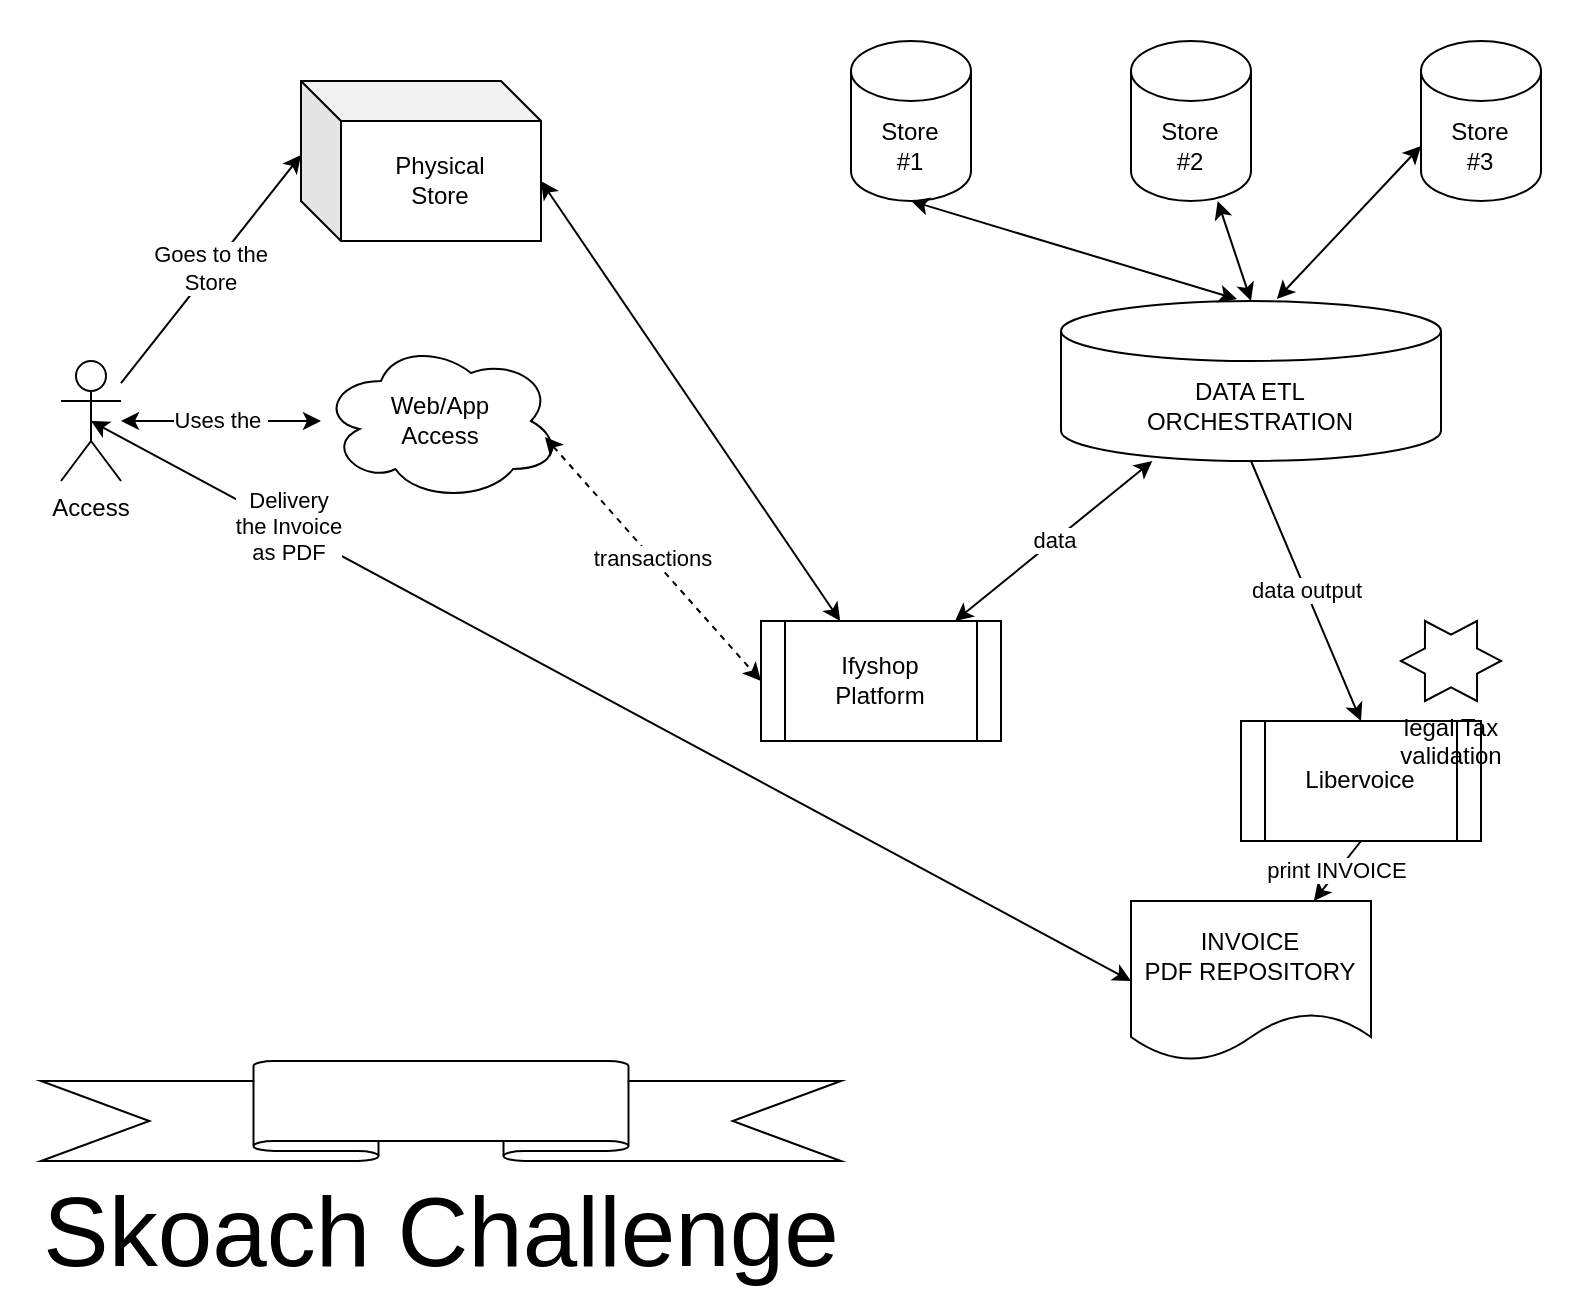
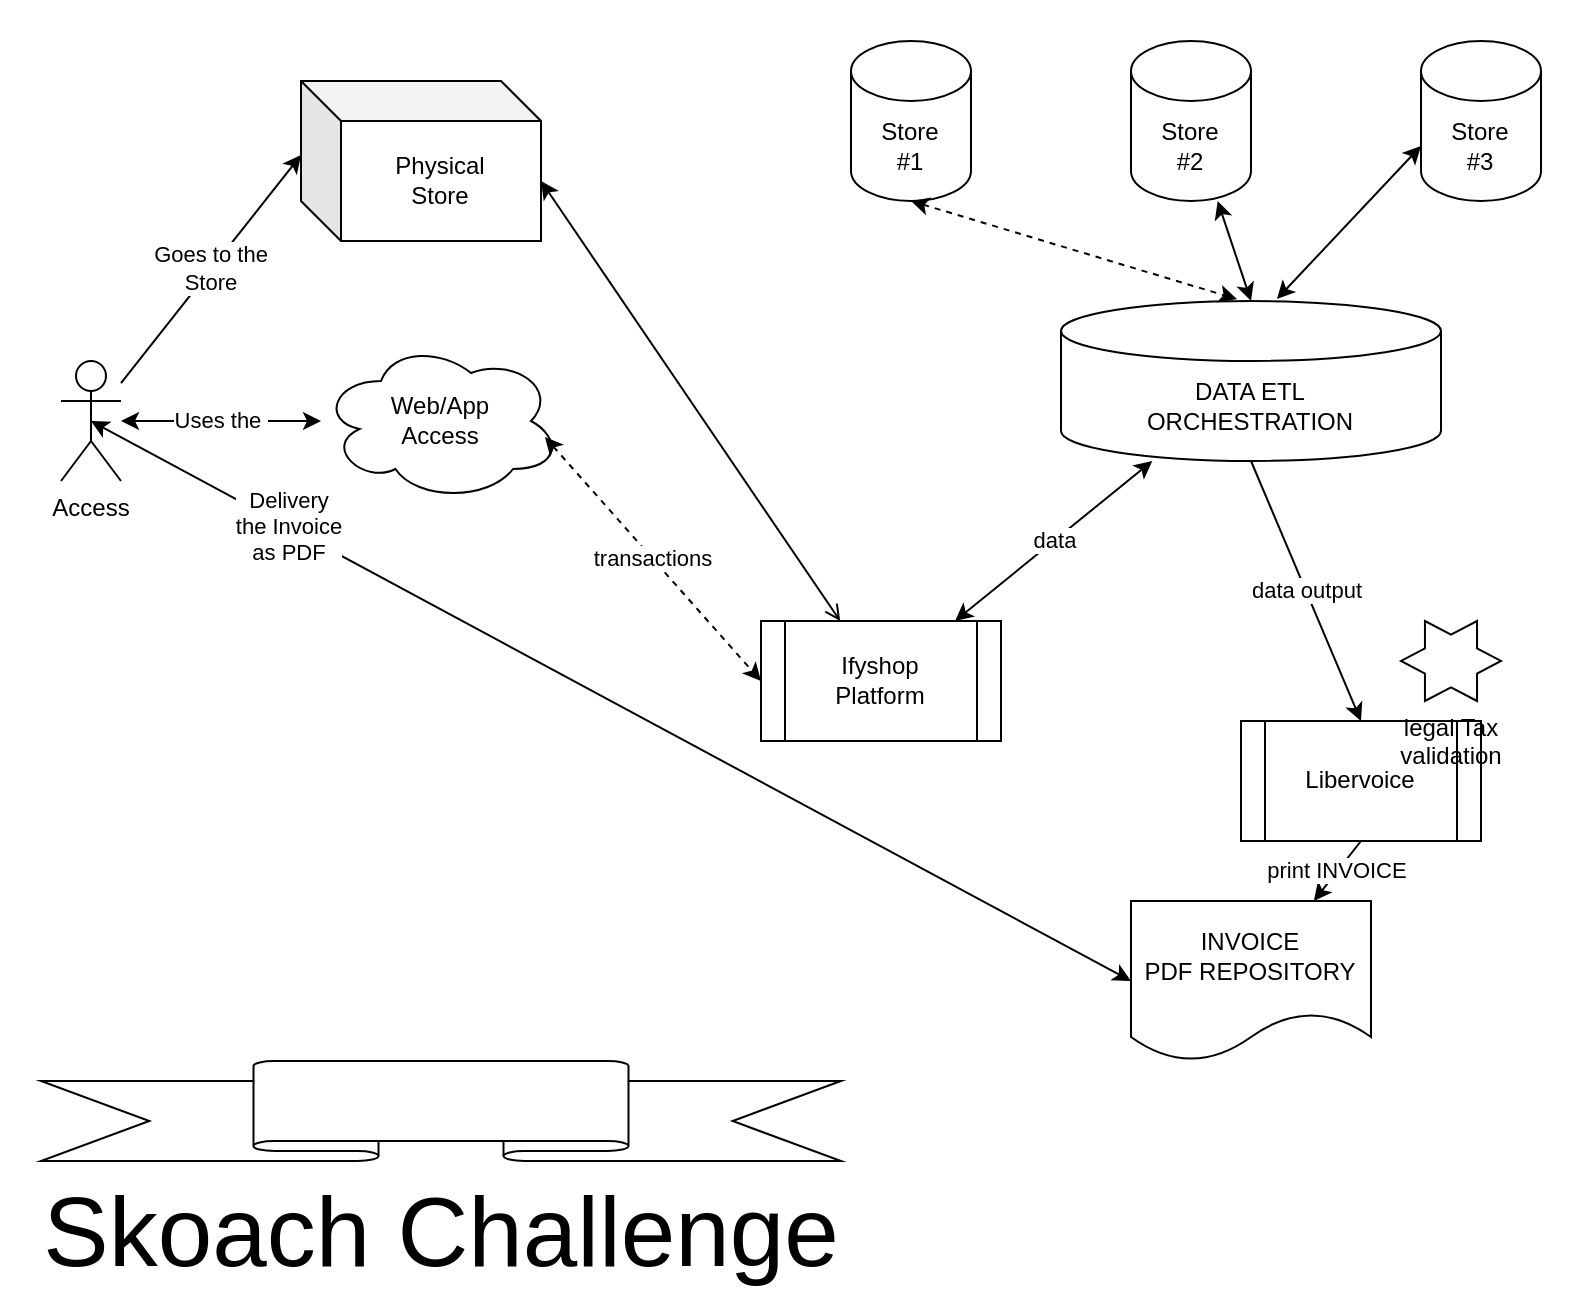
edge "Store #1" -- "DATA ETL ORCHESTRATION": style solid -> dashed
edge "Physical Store" -- "Ifyshop Platform": arrowhead classic -> open
